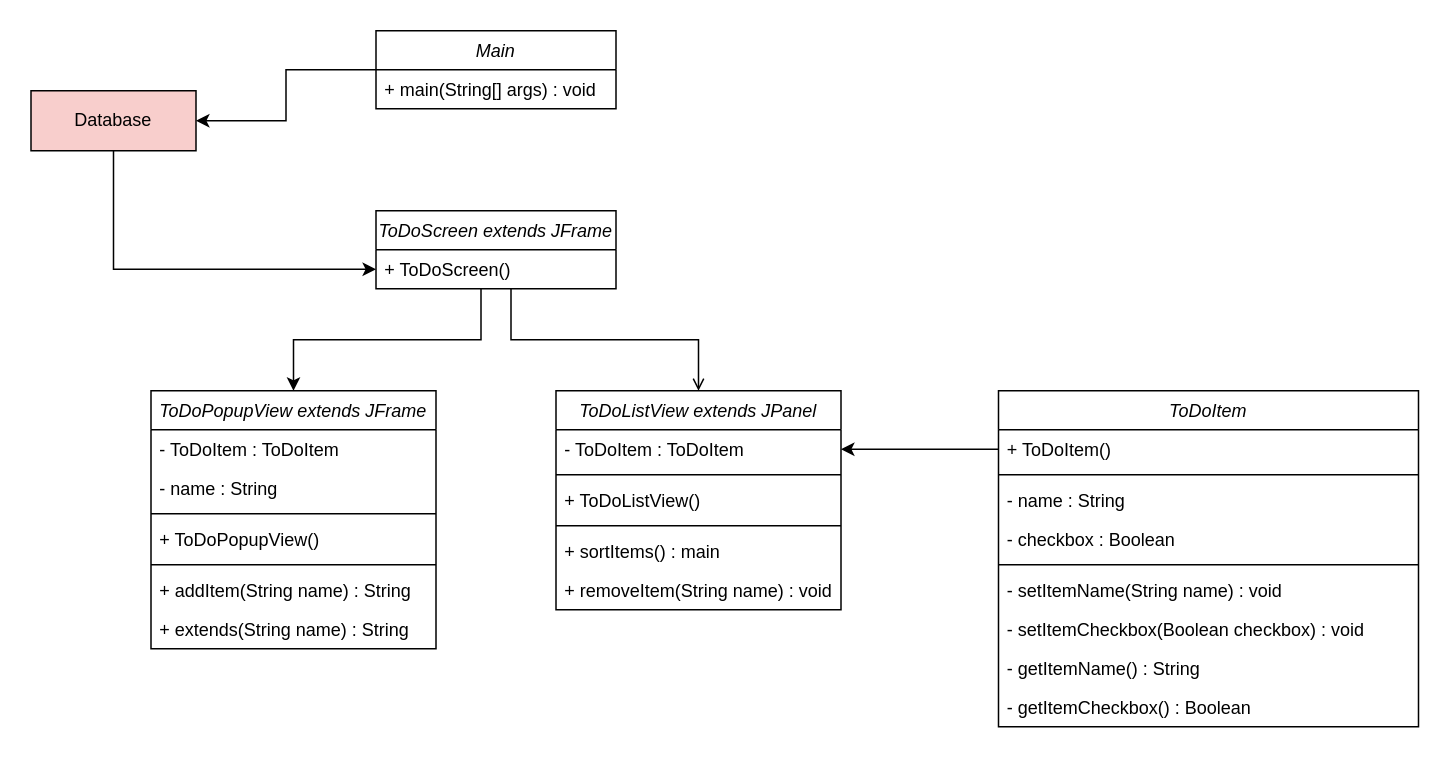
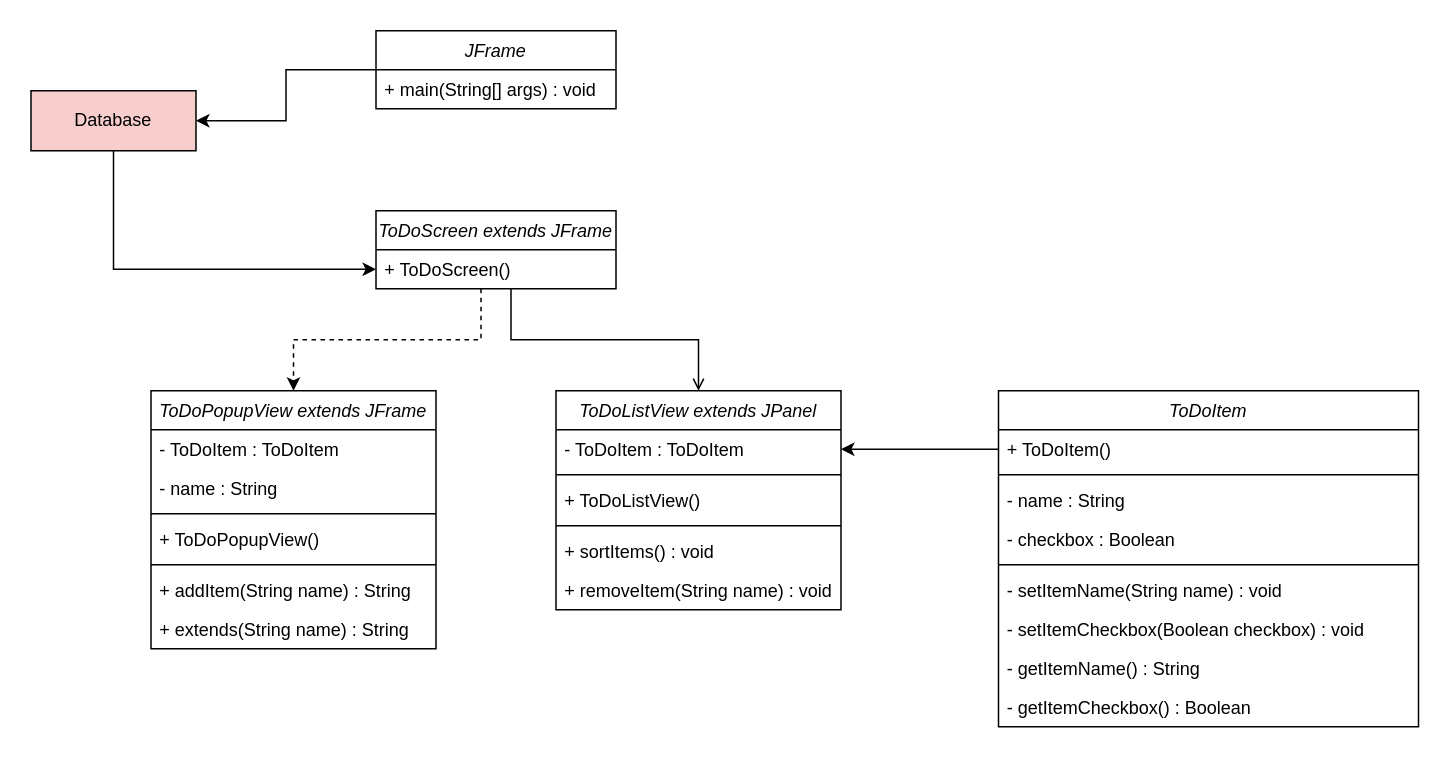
node "Main": label "Main" -> "JFrame"
edge "ToDoScreen extends JFrame" -> "ToDoPopupView extends JFrame": style solid -> dashed
node "+ sortItems() : main": label "+ sortItems() : main" -> "+ sortItems() : void"
